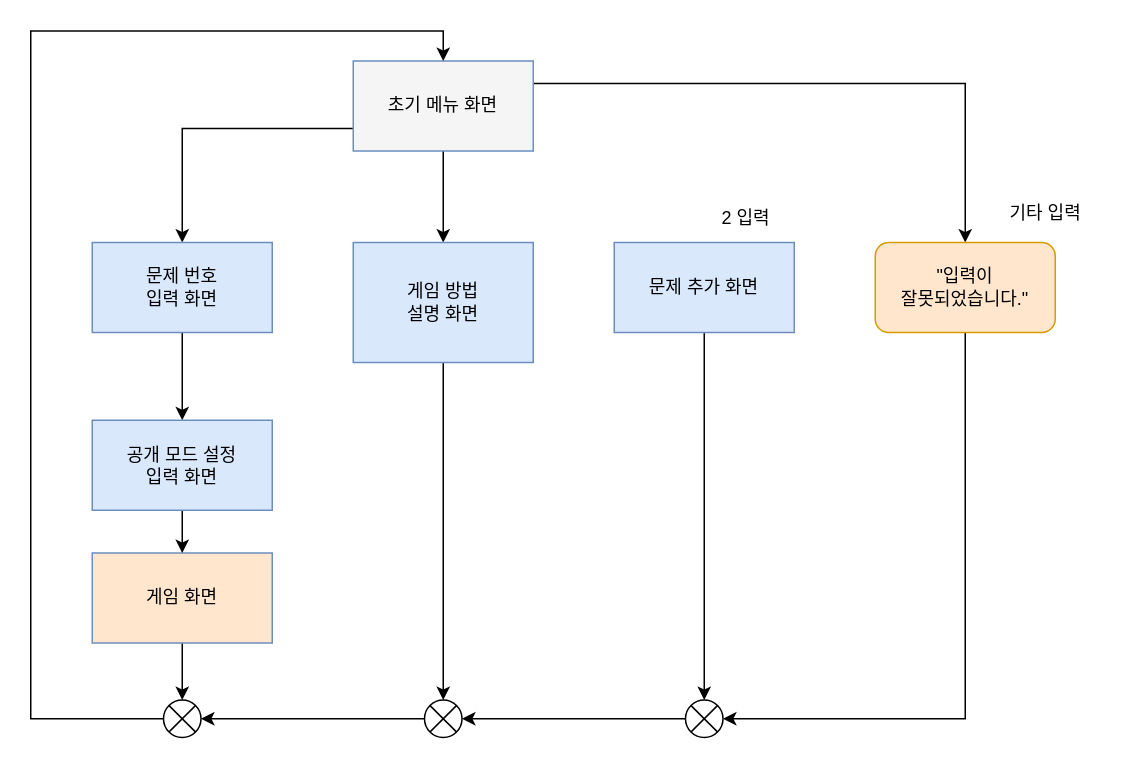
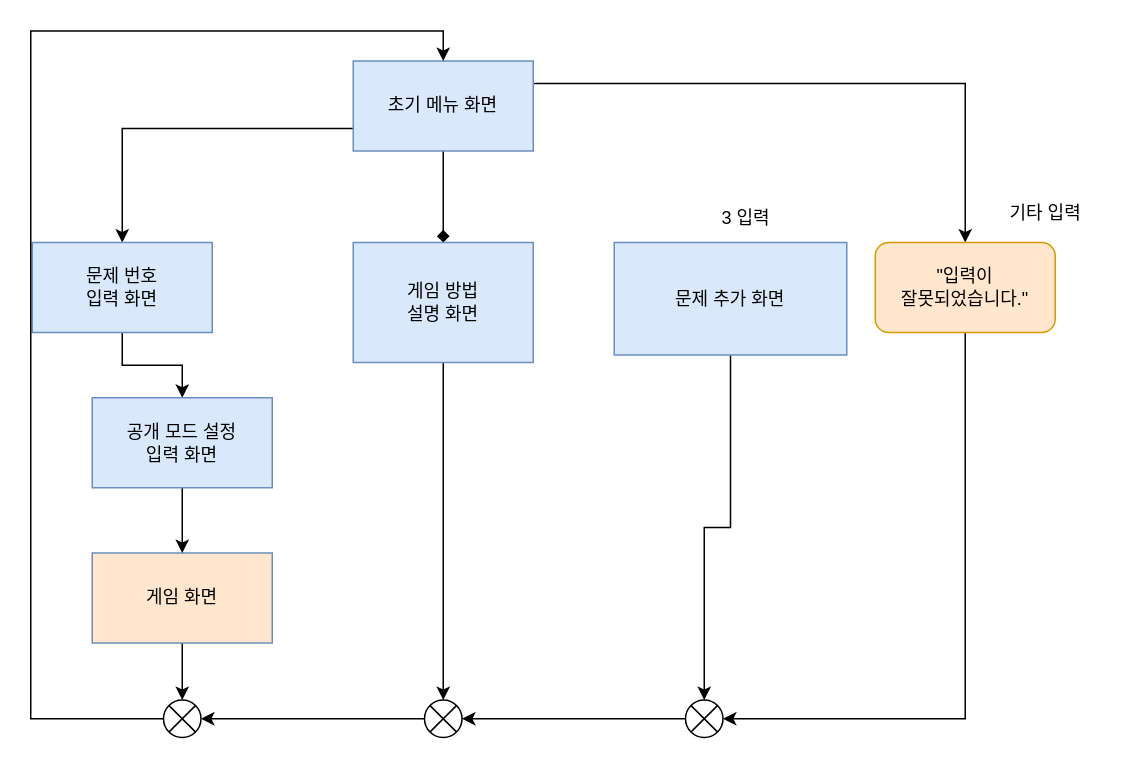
node "초기 메뉴 화면": fillcolor #f5f5f5 -> #dae8fc
node "2 입력": label "2 입력" -> "3 입력"
edge "초기 메뉴 화면" -> "게임 방법 설명 화면": arrowhead classic -> diamond
node "문제 번호 입력 화면": moved (182, 287) -> (122, 287)
node "문제 추가 화면": size 180x90 -> 233x113
node "공개 모드 설정 입력 화면": moved (182, 465) -> (182, 443)
